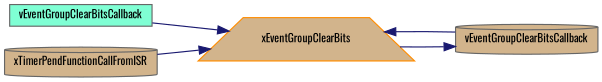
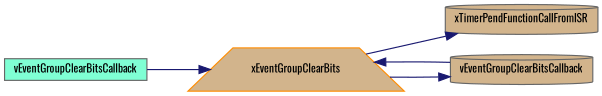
edge "xTimerPendFunctionCallFromISR" -> "xEventGroupClearBits": reversed
